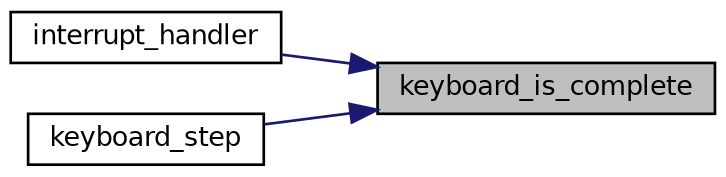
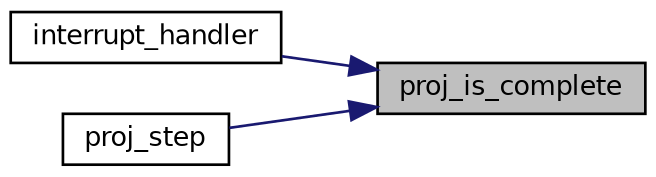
node "keyboard_is_complete": label "keyboard_is_complete" -> "proj_is_complete"
node "keyboard_step": label "keyboard_step" -> "proj_step"
